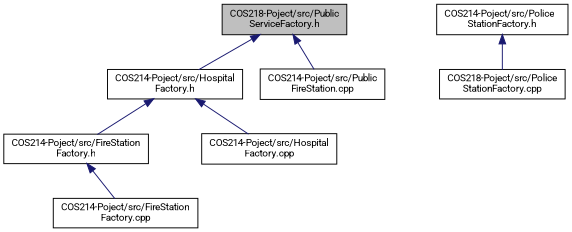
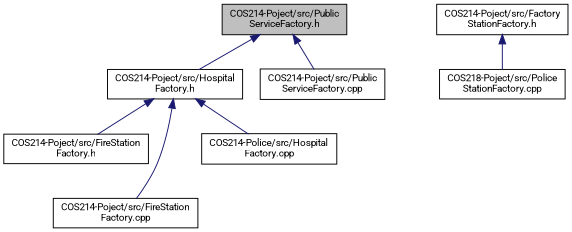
node "COS218-Poject/src/Public ServiceFactory.h": label "COS218-Poject/src/Public ServiceFactory.h" -> "COS214-Poject/src/Public ServiceFactory.h"
node "COS214-Poject/src/Police StationFactory.h": label "COS214-Poject/src/Police StationFactory.h" -> "COS214-Poject/src/Factory StationFactory.h"
node "COS214-Poject/src/Public FireStation.cpp": label "COS214-Poject/src/Public FireStation.cpp" -> "COS214-Poject/src/Public ServiceFactory.cpp"
node "COS214-Poject/src/Hospital Factory.cpp": label "COS214-Poject/src/Hospital Factory.cpp" -> "COS214-Police/src/Hospital Factory.cpp"
edge "COS214-Poject/src/FireStation Factory.cpp" -> "COS214-Poject/src/FireStation Factory.h": now "COS214-Poject/src/FireStation Factory.cpp" -> "COS214-Poject/src/Hospital Factory.h"
